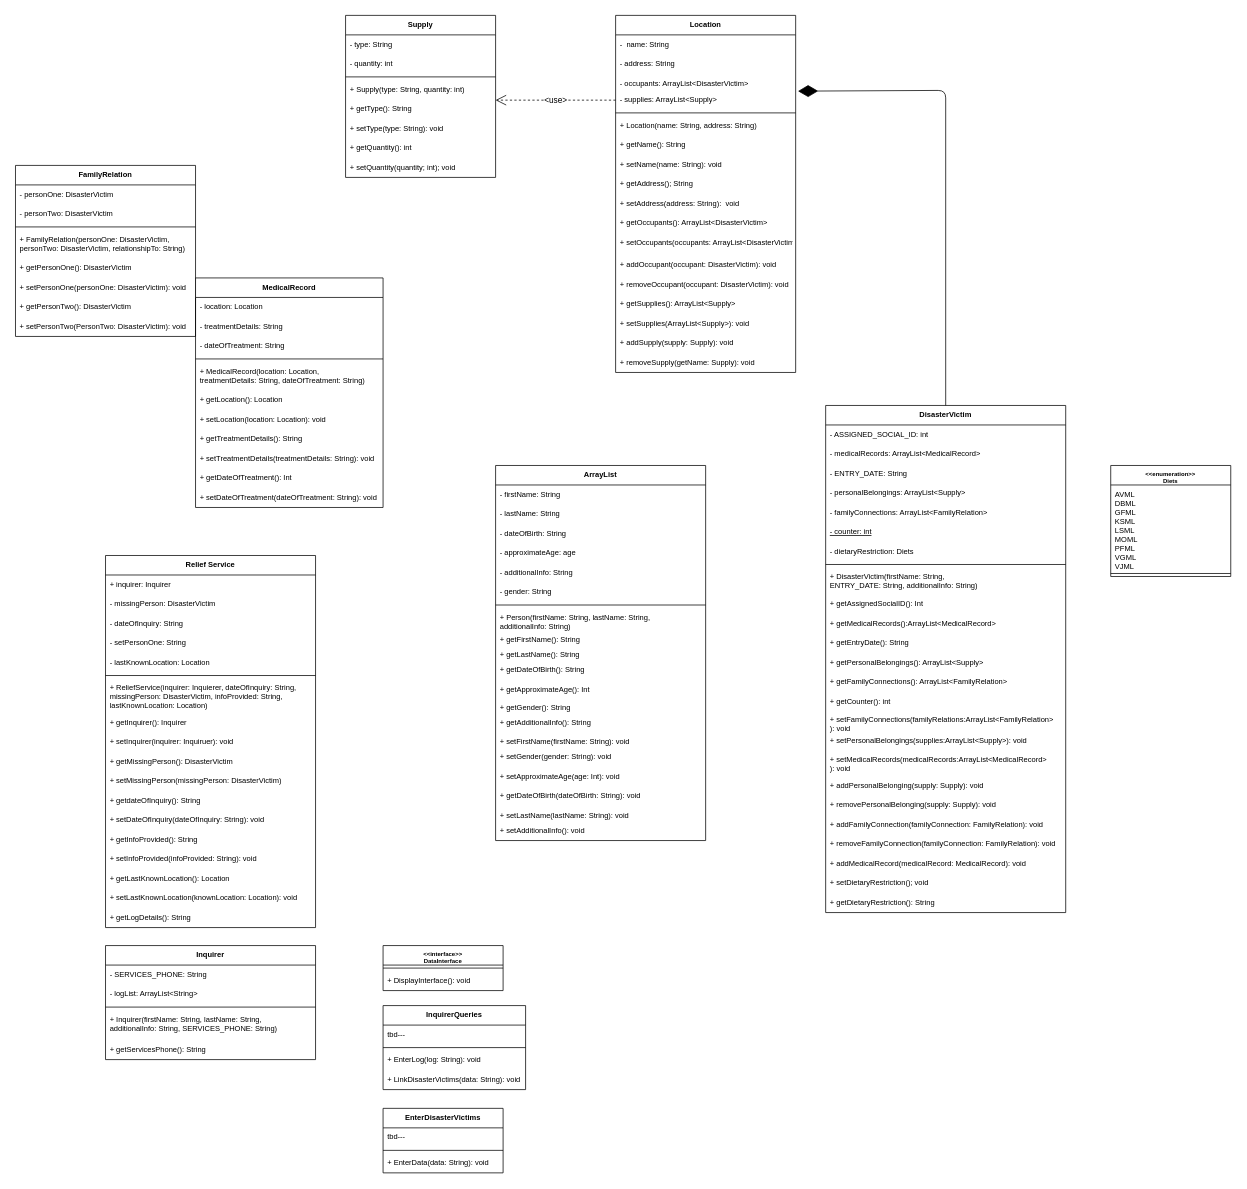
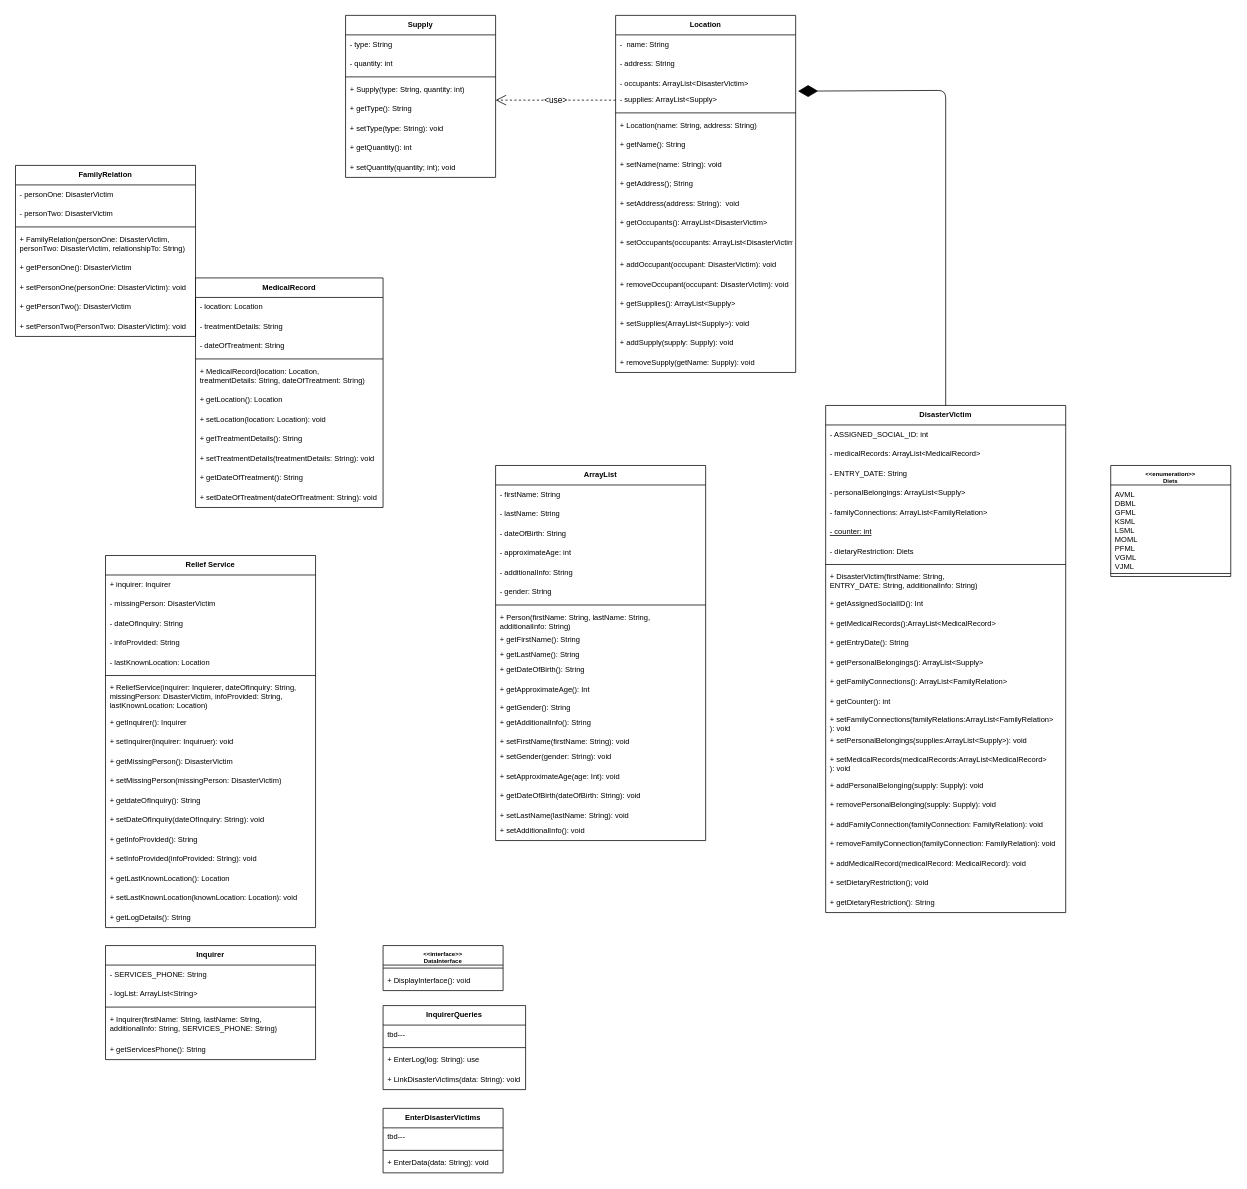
node "+ getDateOfTreatment(): Int": label "+ getDateOfTreatment(): Int" -> "+ getDateOfTreatment(): String"
node "- approximateAge: age": label "- approximateAge: age" -> "- approximateAge: int"
node "- setPersonOne: String": label "- setPersonOne: String" -> "- infoProvided: String"
node "+ EnterLog(log: String): void": label "+ EnterLog(log: String): void" -> "+ EnterLog(log: String): use"
